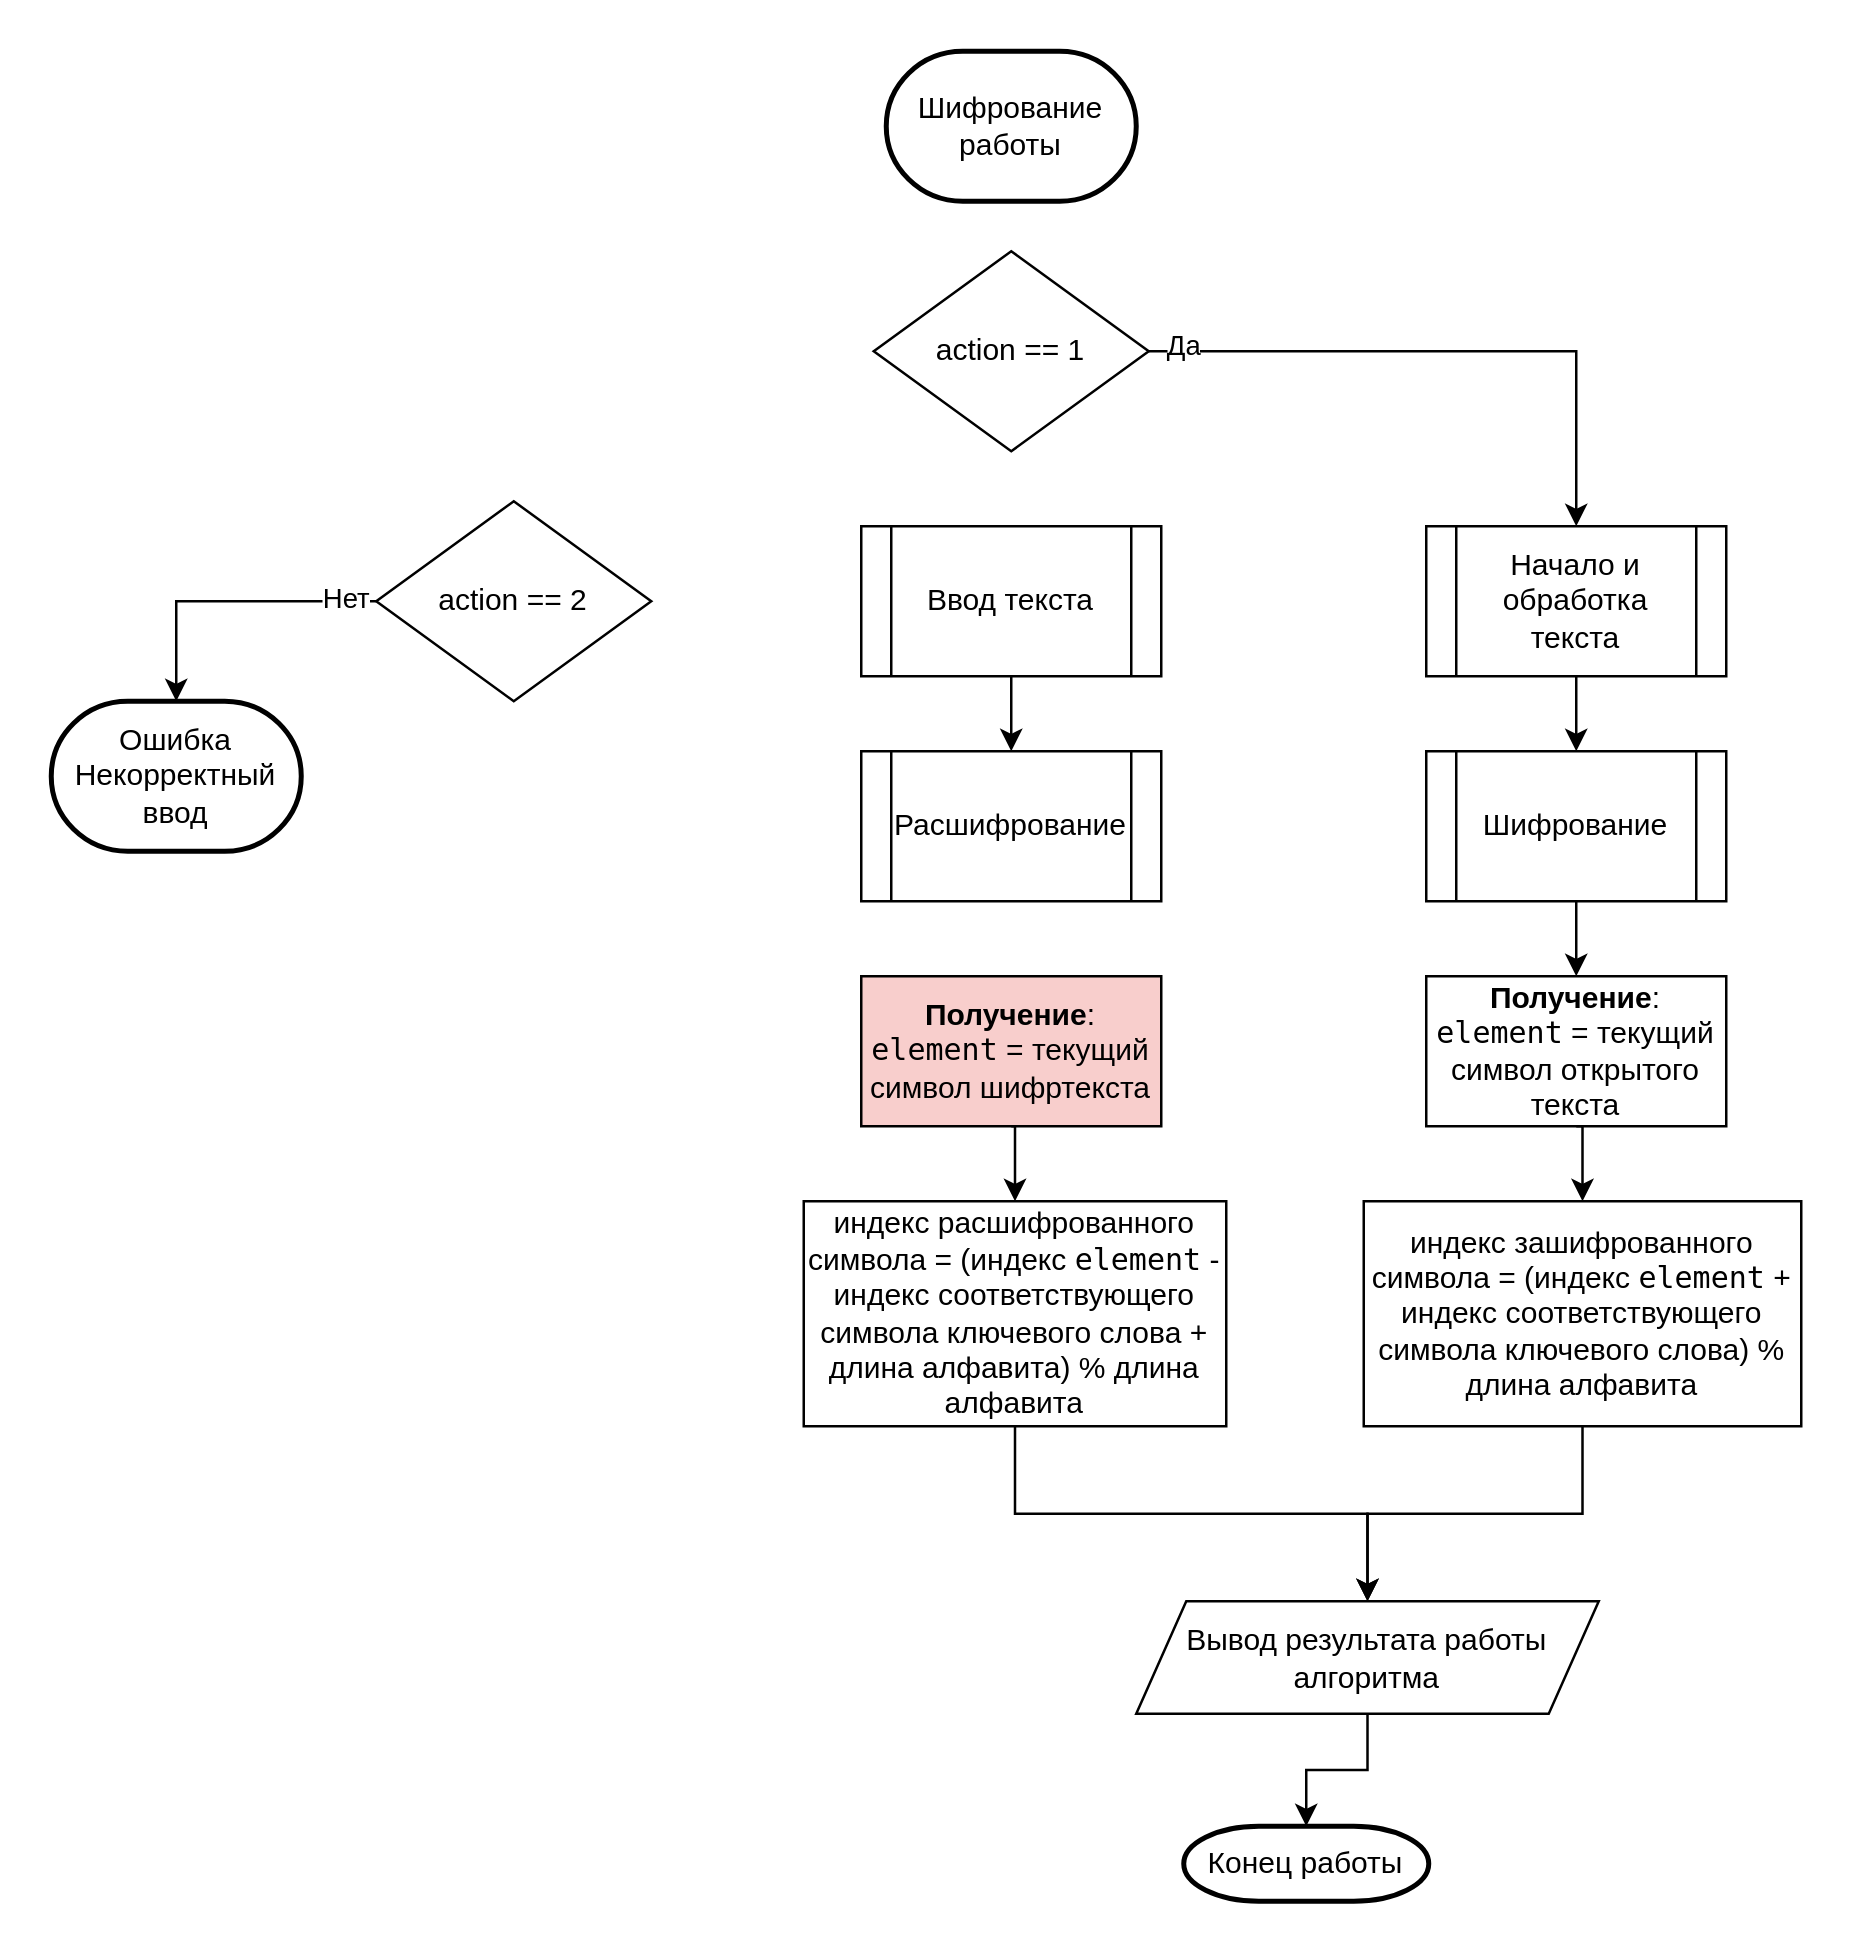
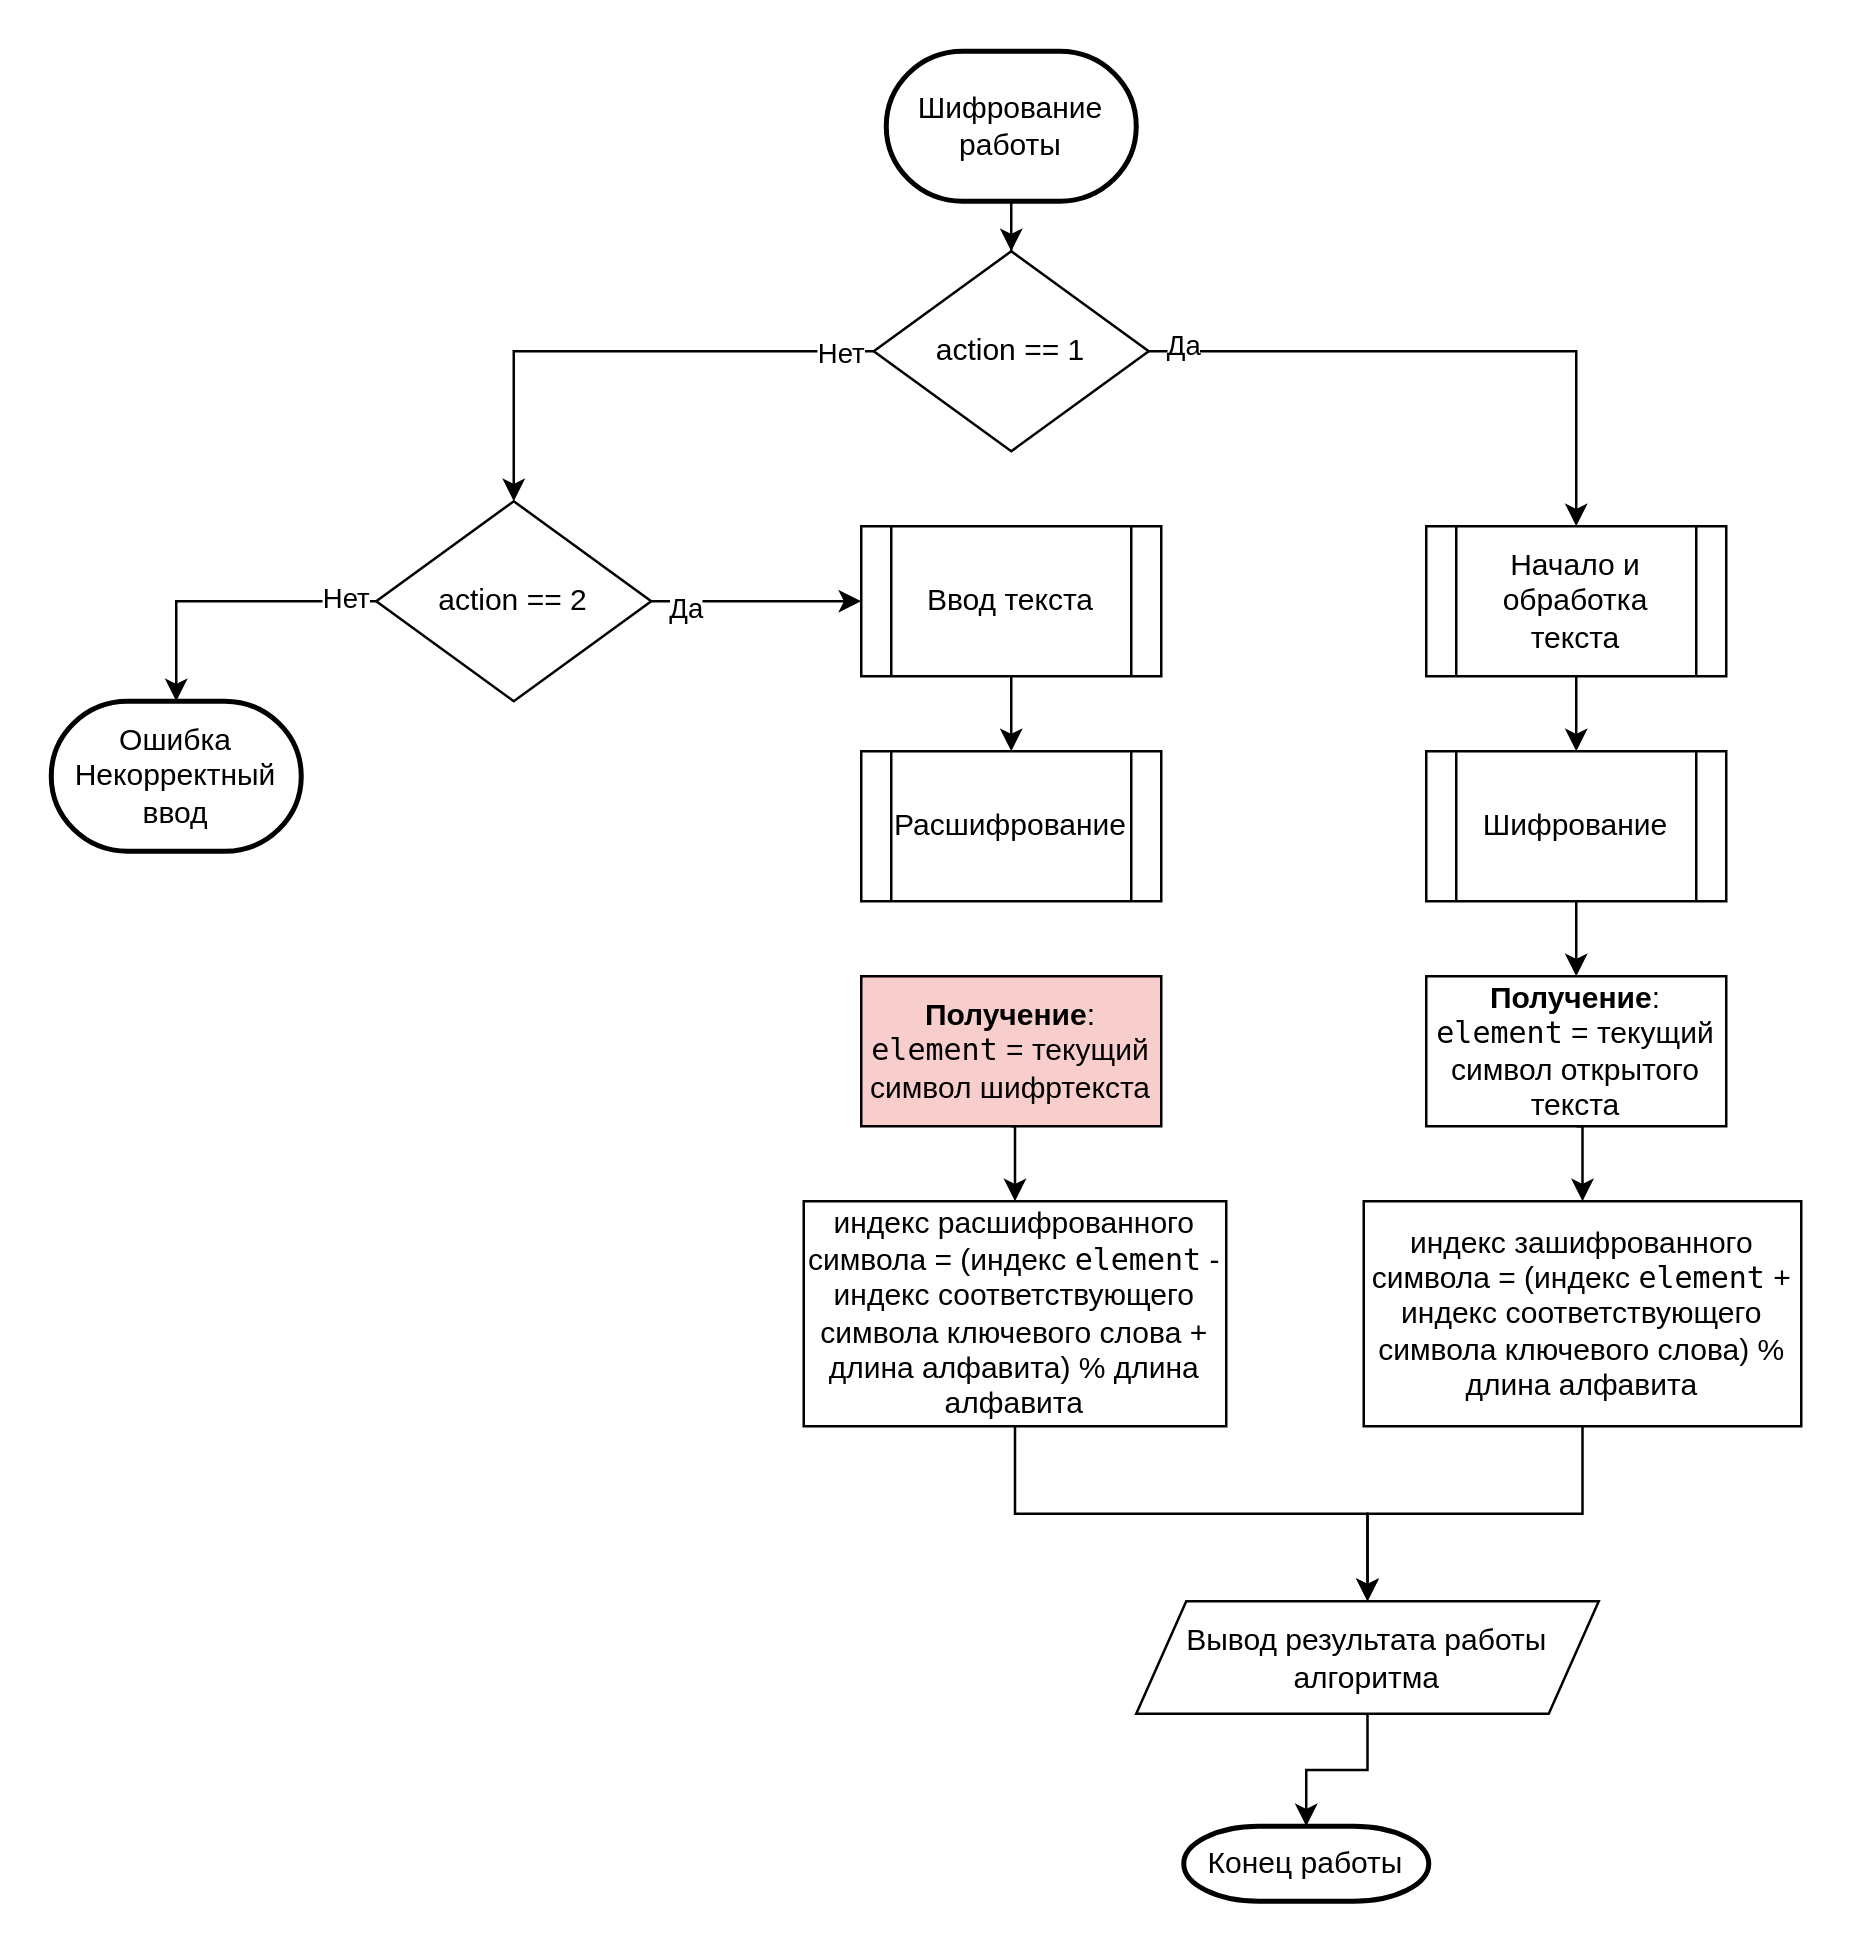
edge "Шифрование работы" -> "action == 1": added
edge "action == 1" -> "action == 2": added, label "Нет"
edge "action == 2" -> "Ввод текста": added, label "Да"
